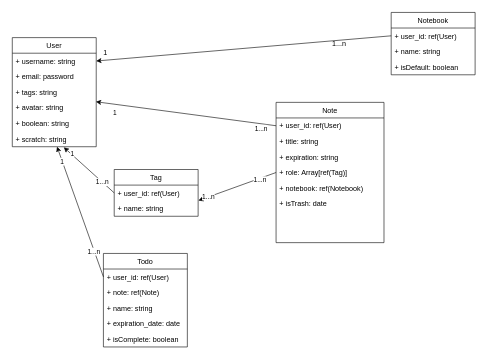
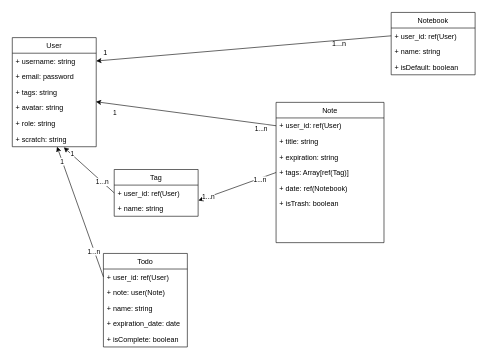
node "+ boolean: string": label "+ boolean: string" -> "+ role: string"
node "+ role: Array[ref(Tag)]": label "+ role: Array[ref(Tag)]" -> "+ tags: Array[ref(Tag)]"
node "+ notebook: ref(Notebook)": label "+ notebook: ref(Notebook)" -> "+ date: ref(Notebook)"
node "+ isTrash: date": label "+ isTrash: date" -> "+ isTrash: boolean"
node "+ note: ref(Note)": label "+ note: ref(Note)" -> "+ note: user(Note)"
